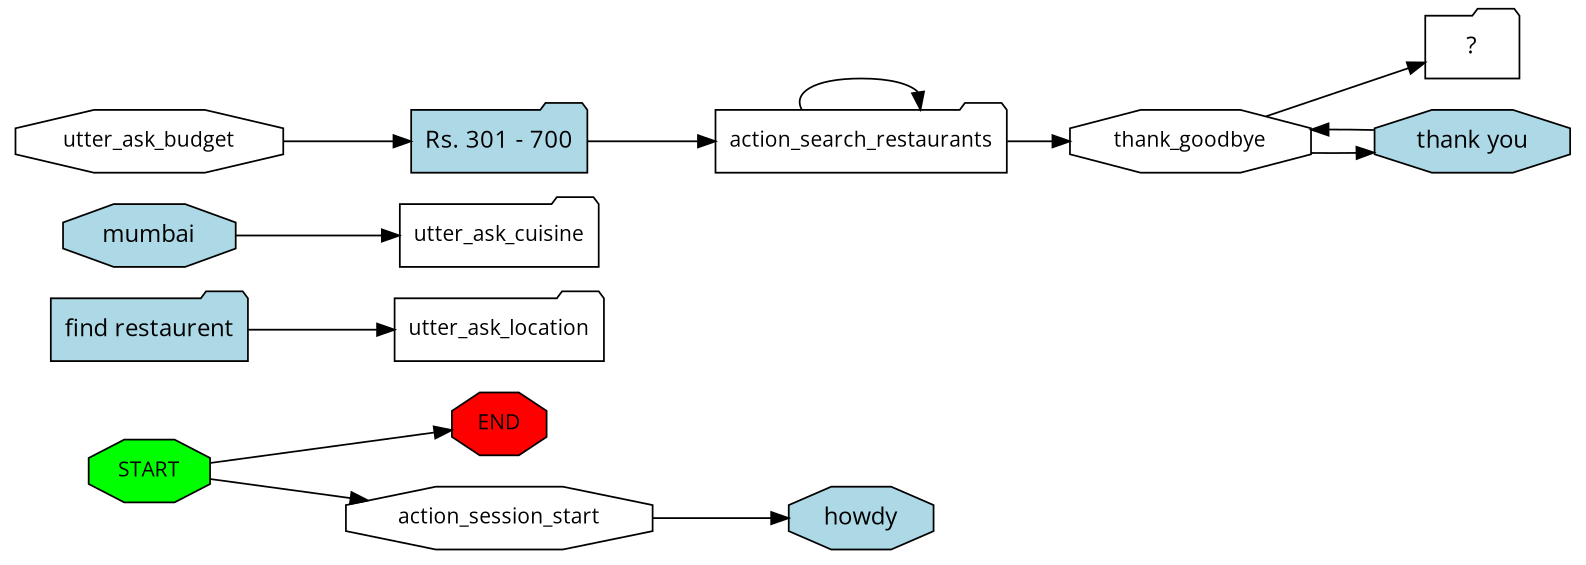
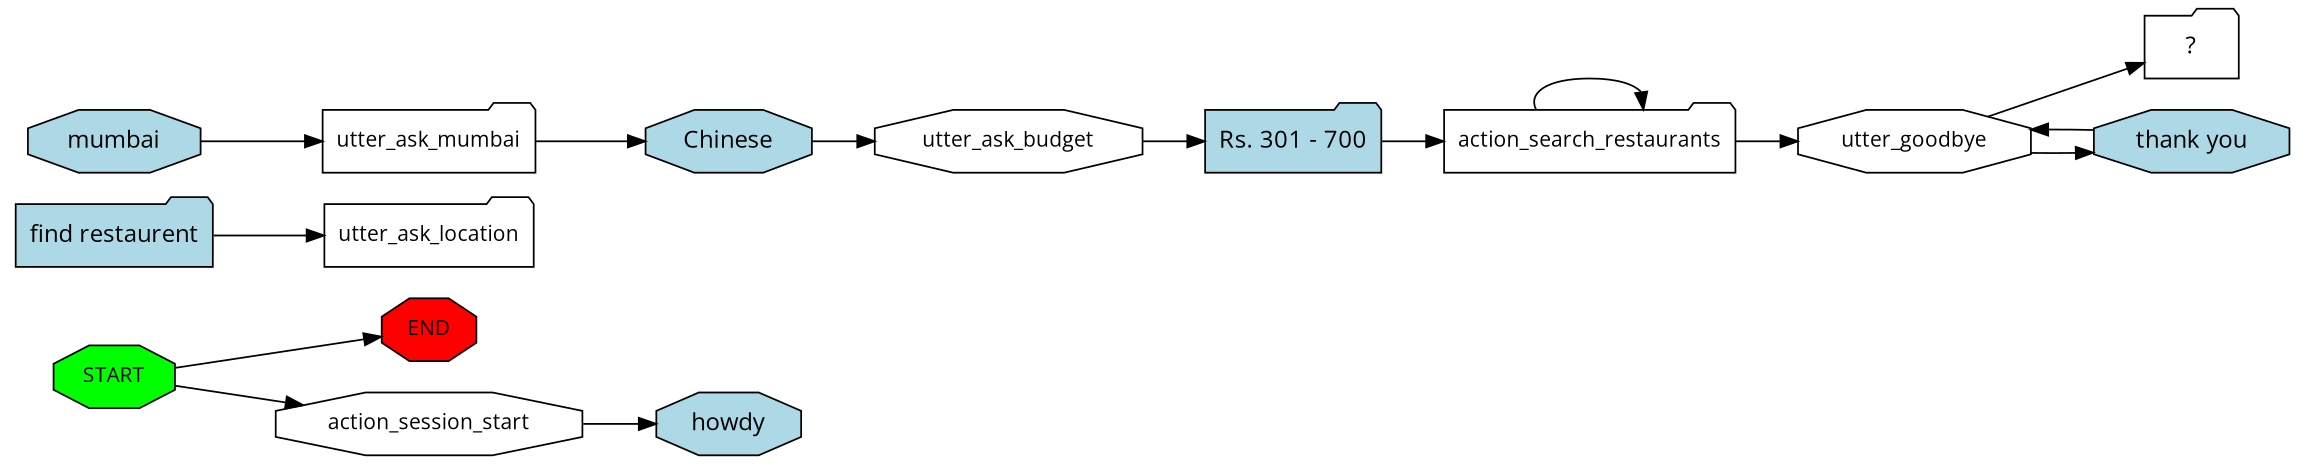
node "Chinese": added
node "thank_goodbye": label "thank_goodbye" -> "utter_goodbye"
node "utter_ask_cuisine": label "utter_ask_cuisine" -> "utter_ask_mumbai"
